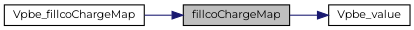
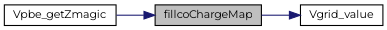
node "Vpbe_fillcoChargeMap": label "Vpbe_fillcoChargeMap" -> "Vpbe_getZmagic"
node "Vpbe_value": label "Vpbe_value" -> "Vgrid_value"
